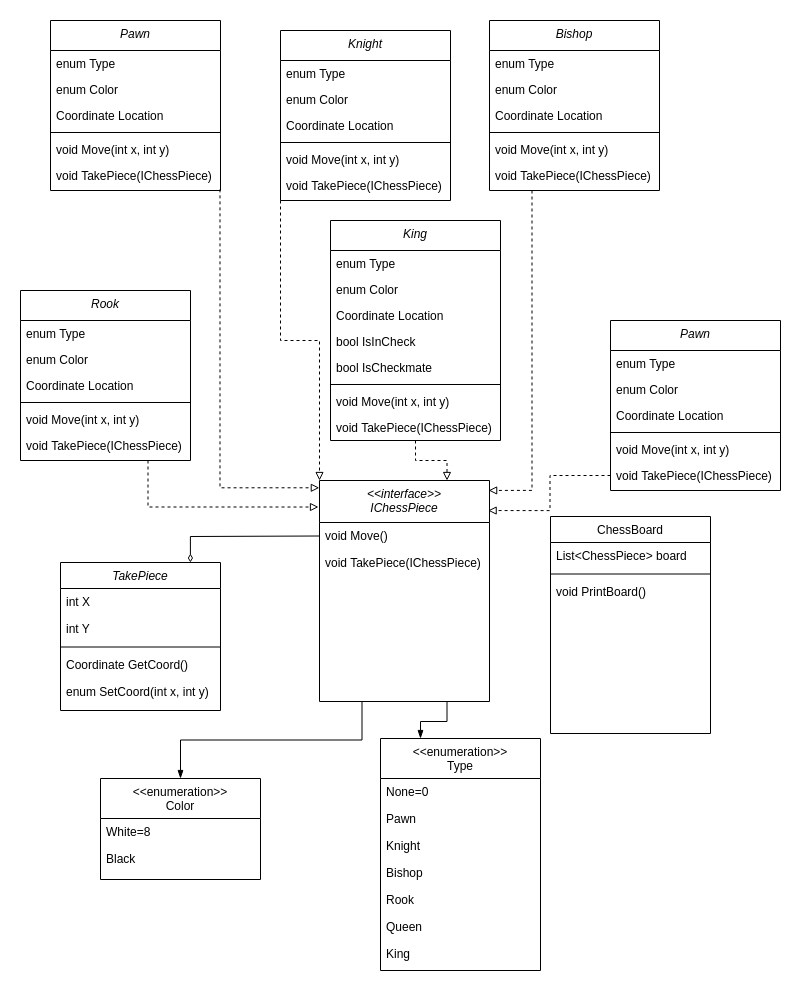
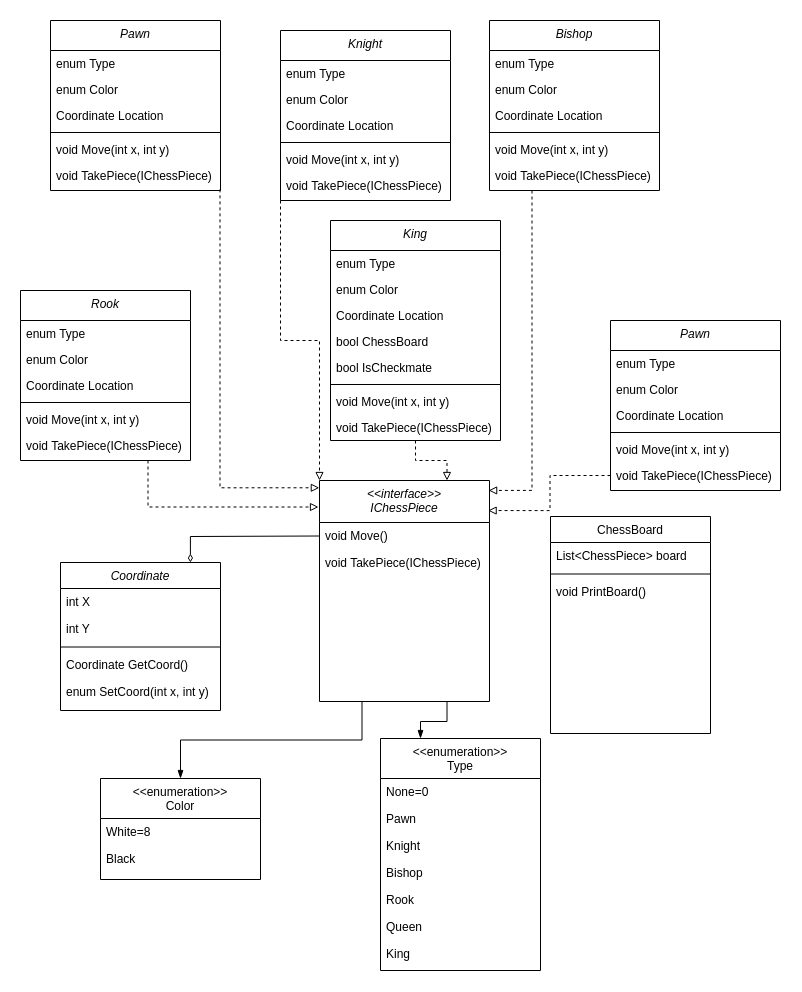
node "bool IsInCheck": label "bool IsInCheck" -> "bool ChessBoard"
node "TakePiece": label "TakePiece" -> "Coordinate"
